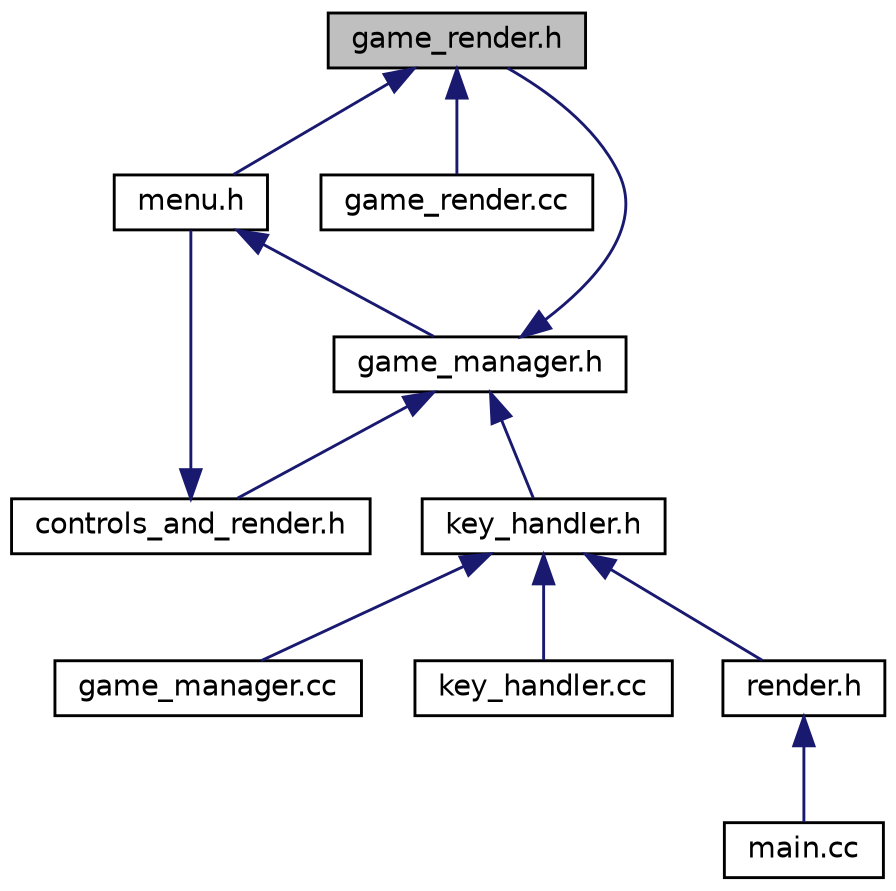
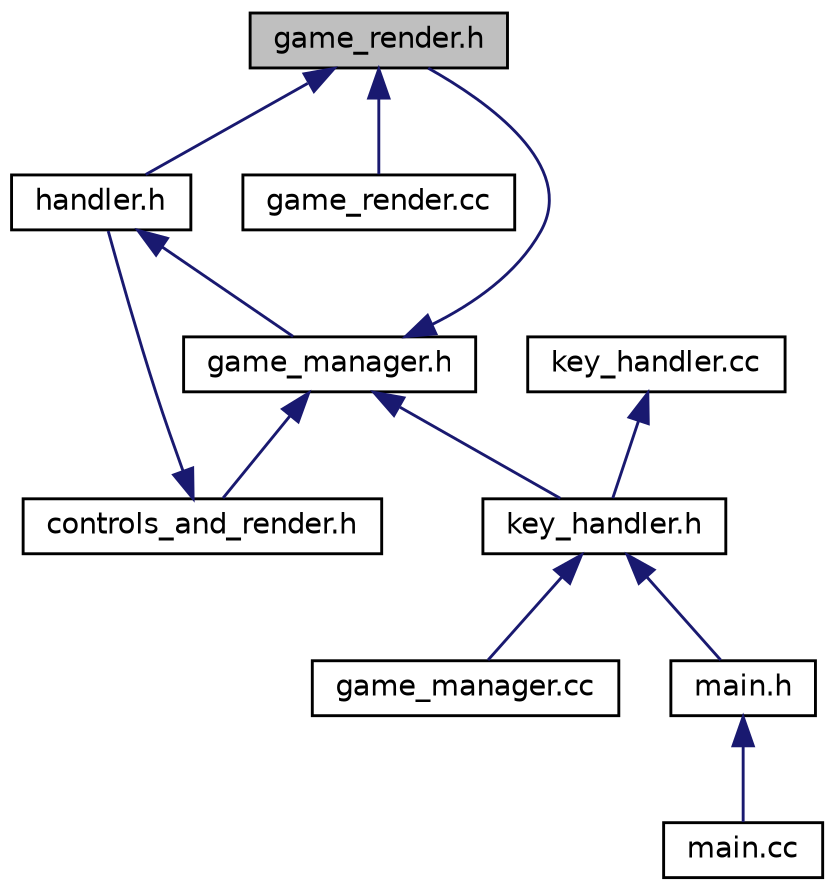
node "menu.h": label "menu.h" -> "handler.h"
edge "key_handler.cc" -> "key_handler.h": reversed
node "render.h": label "render.h" -> "main.h"
